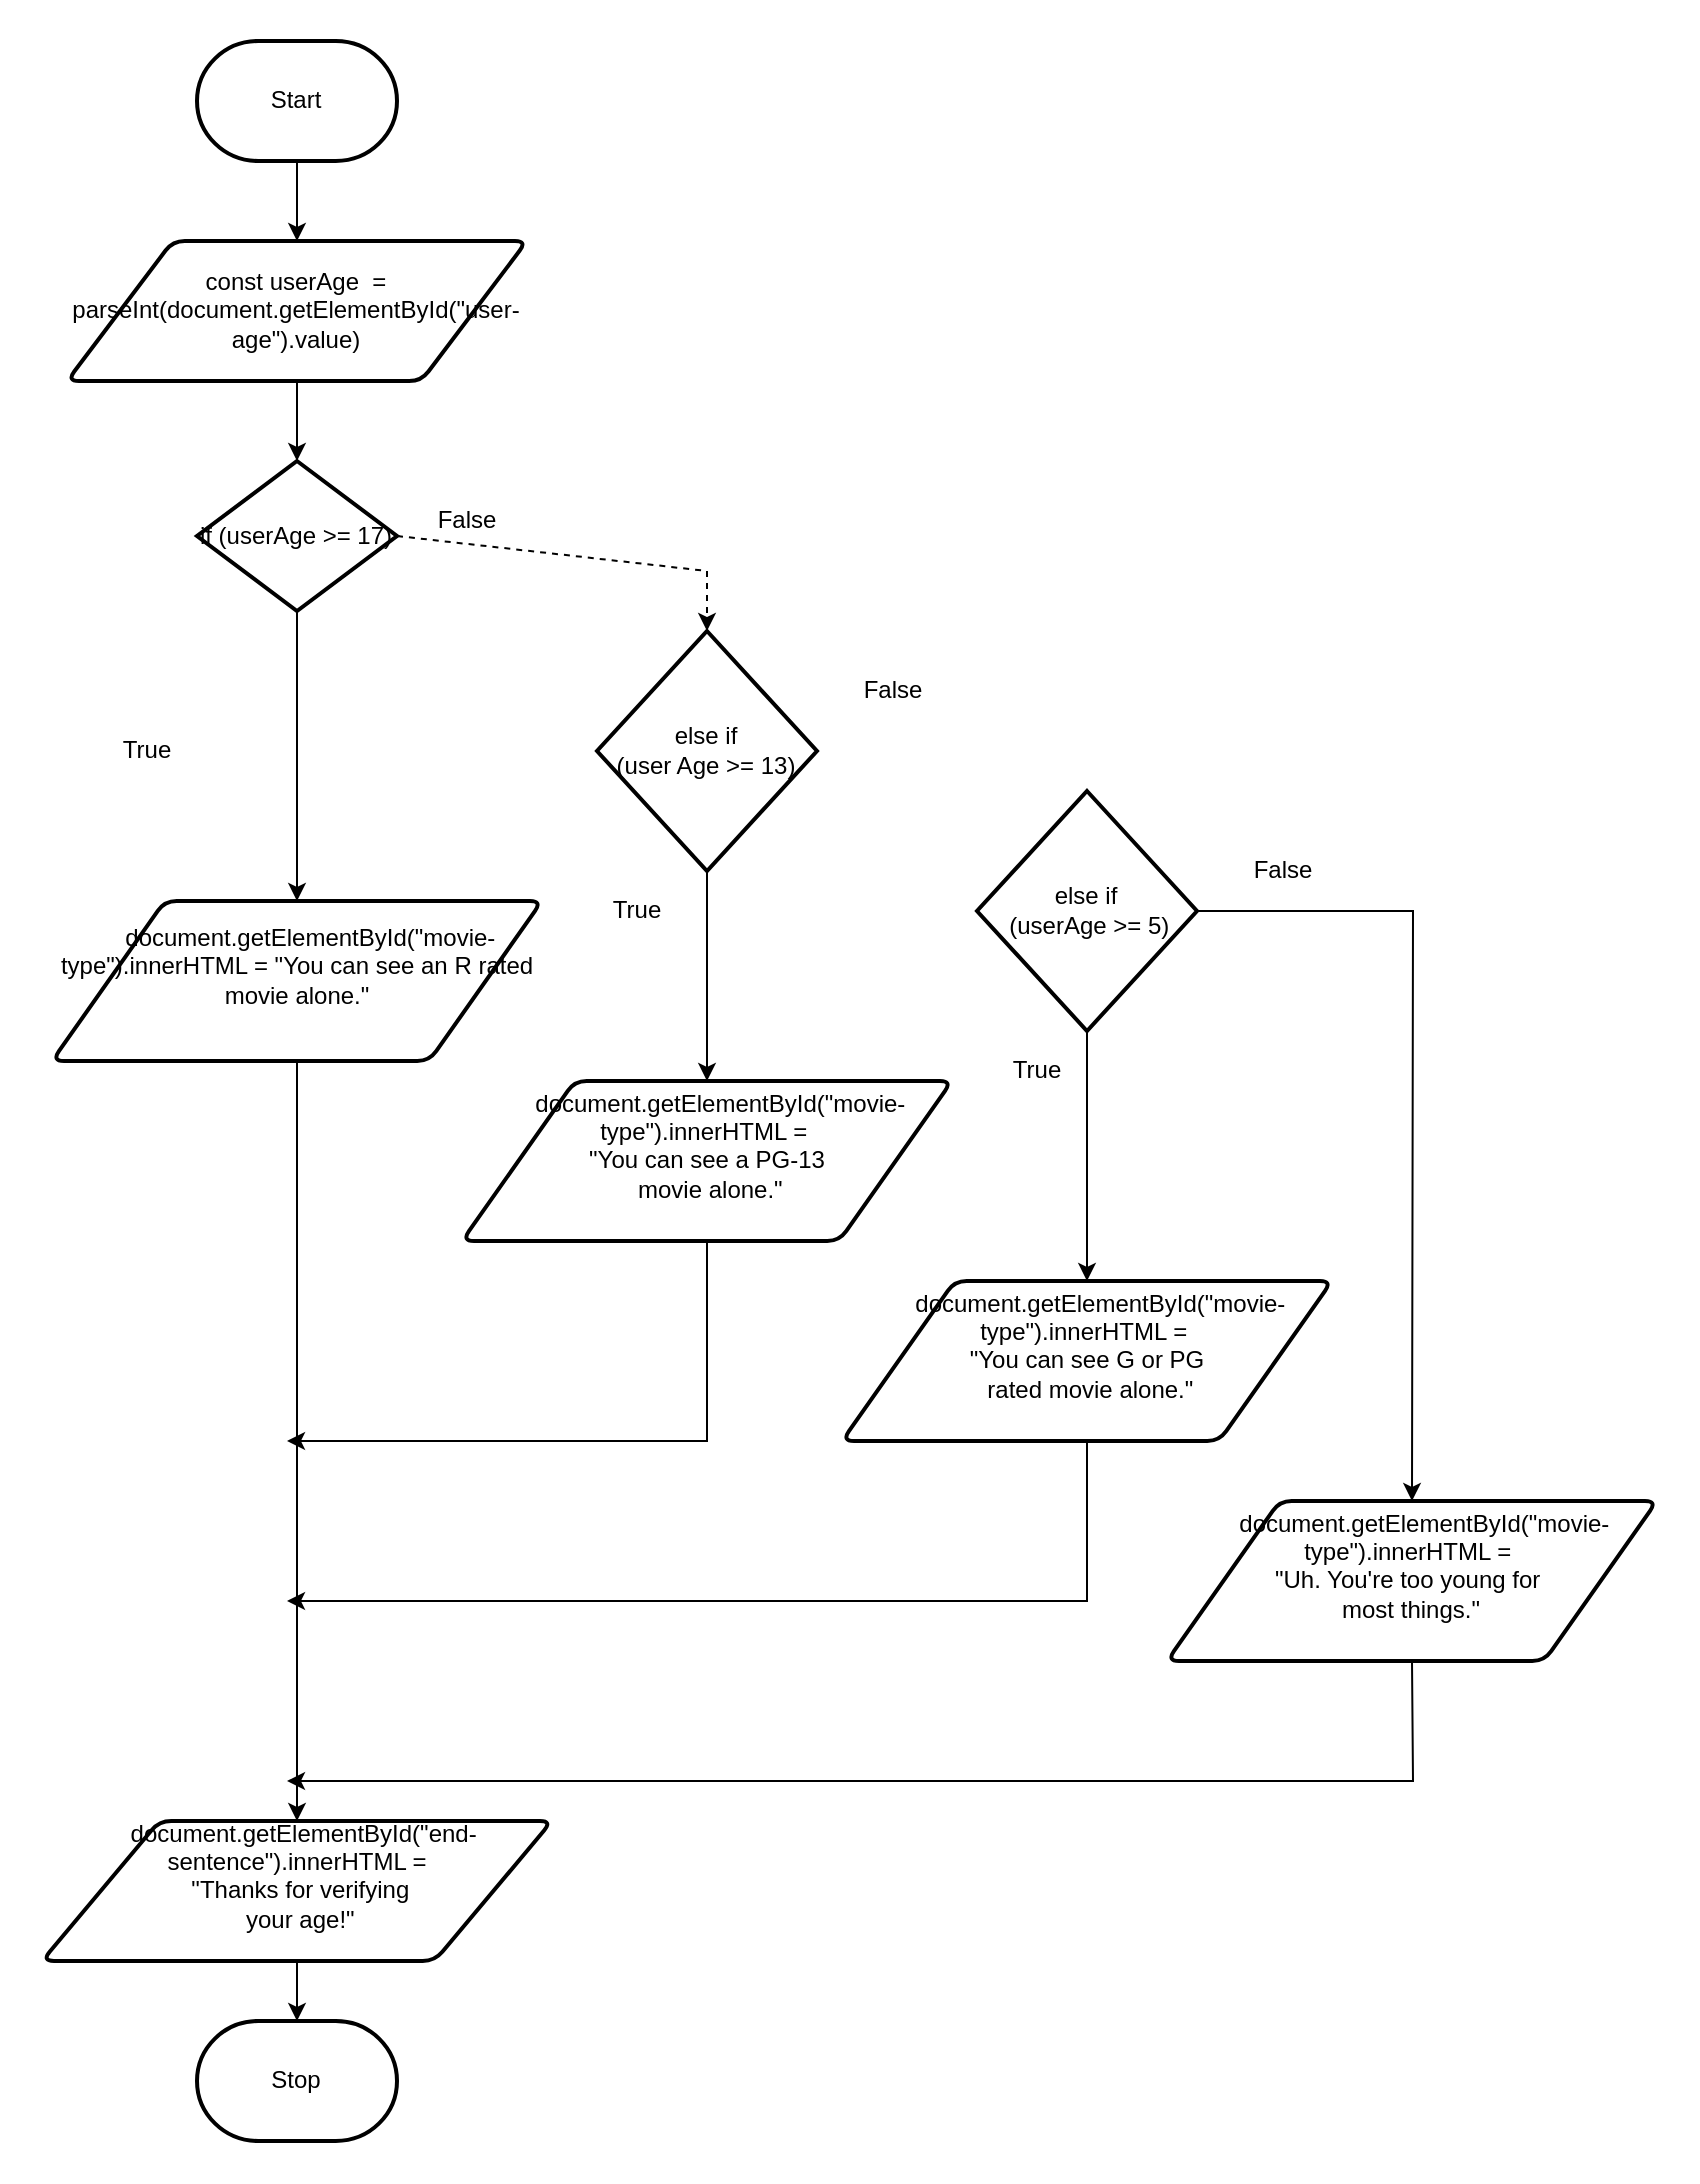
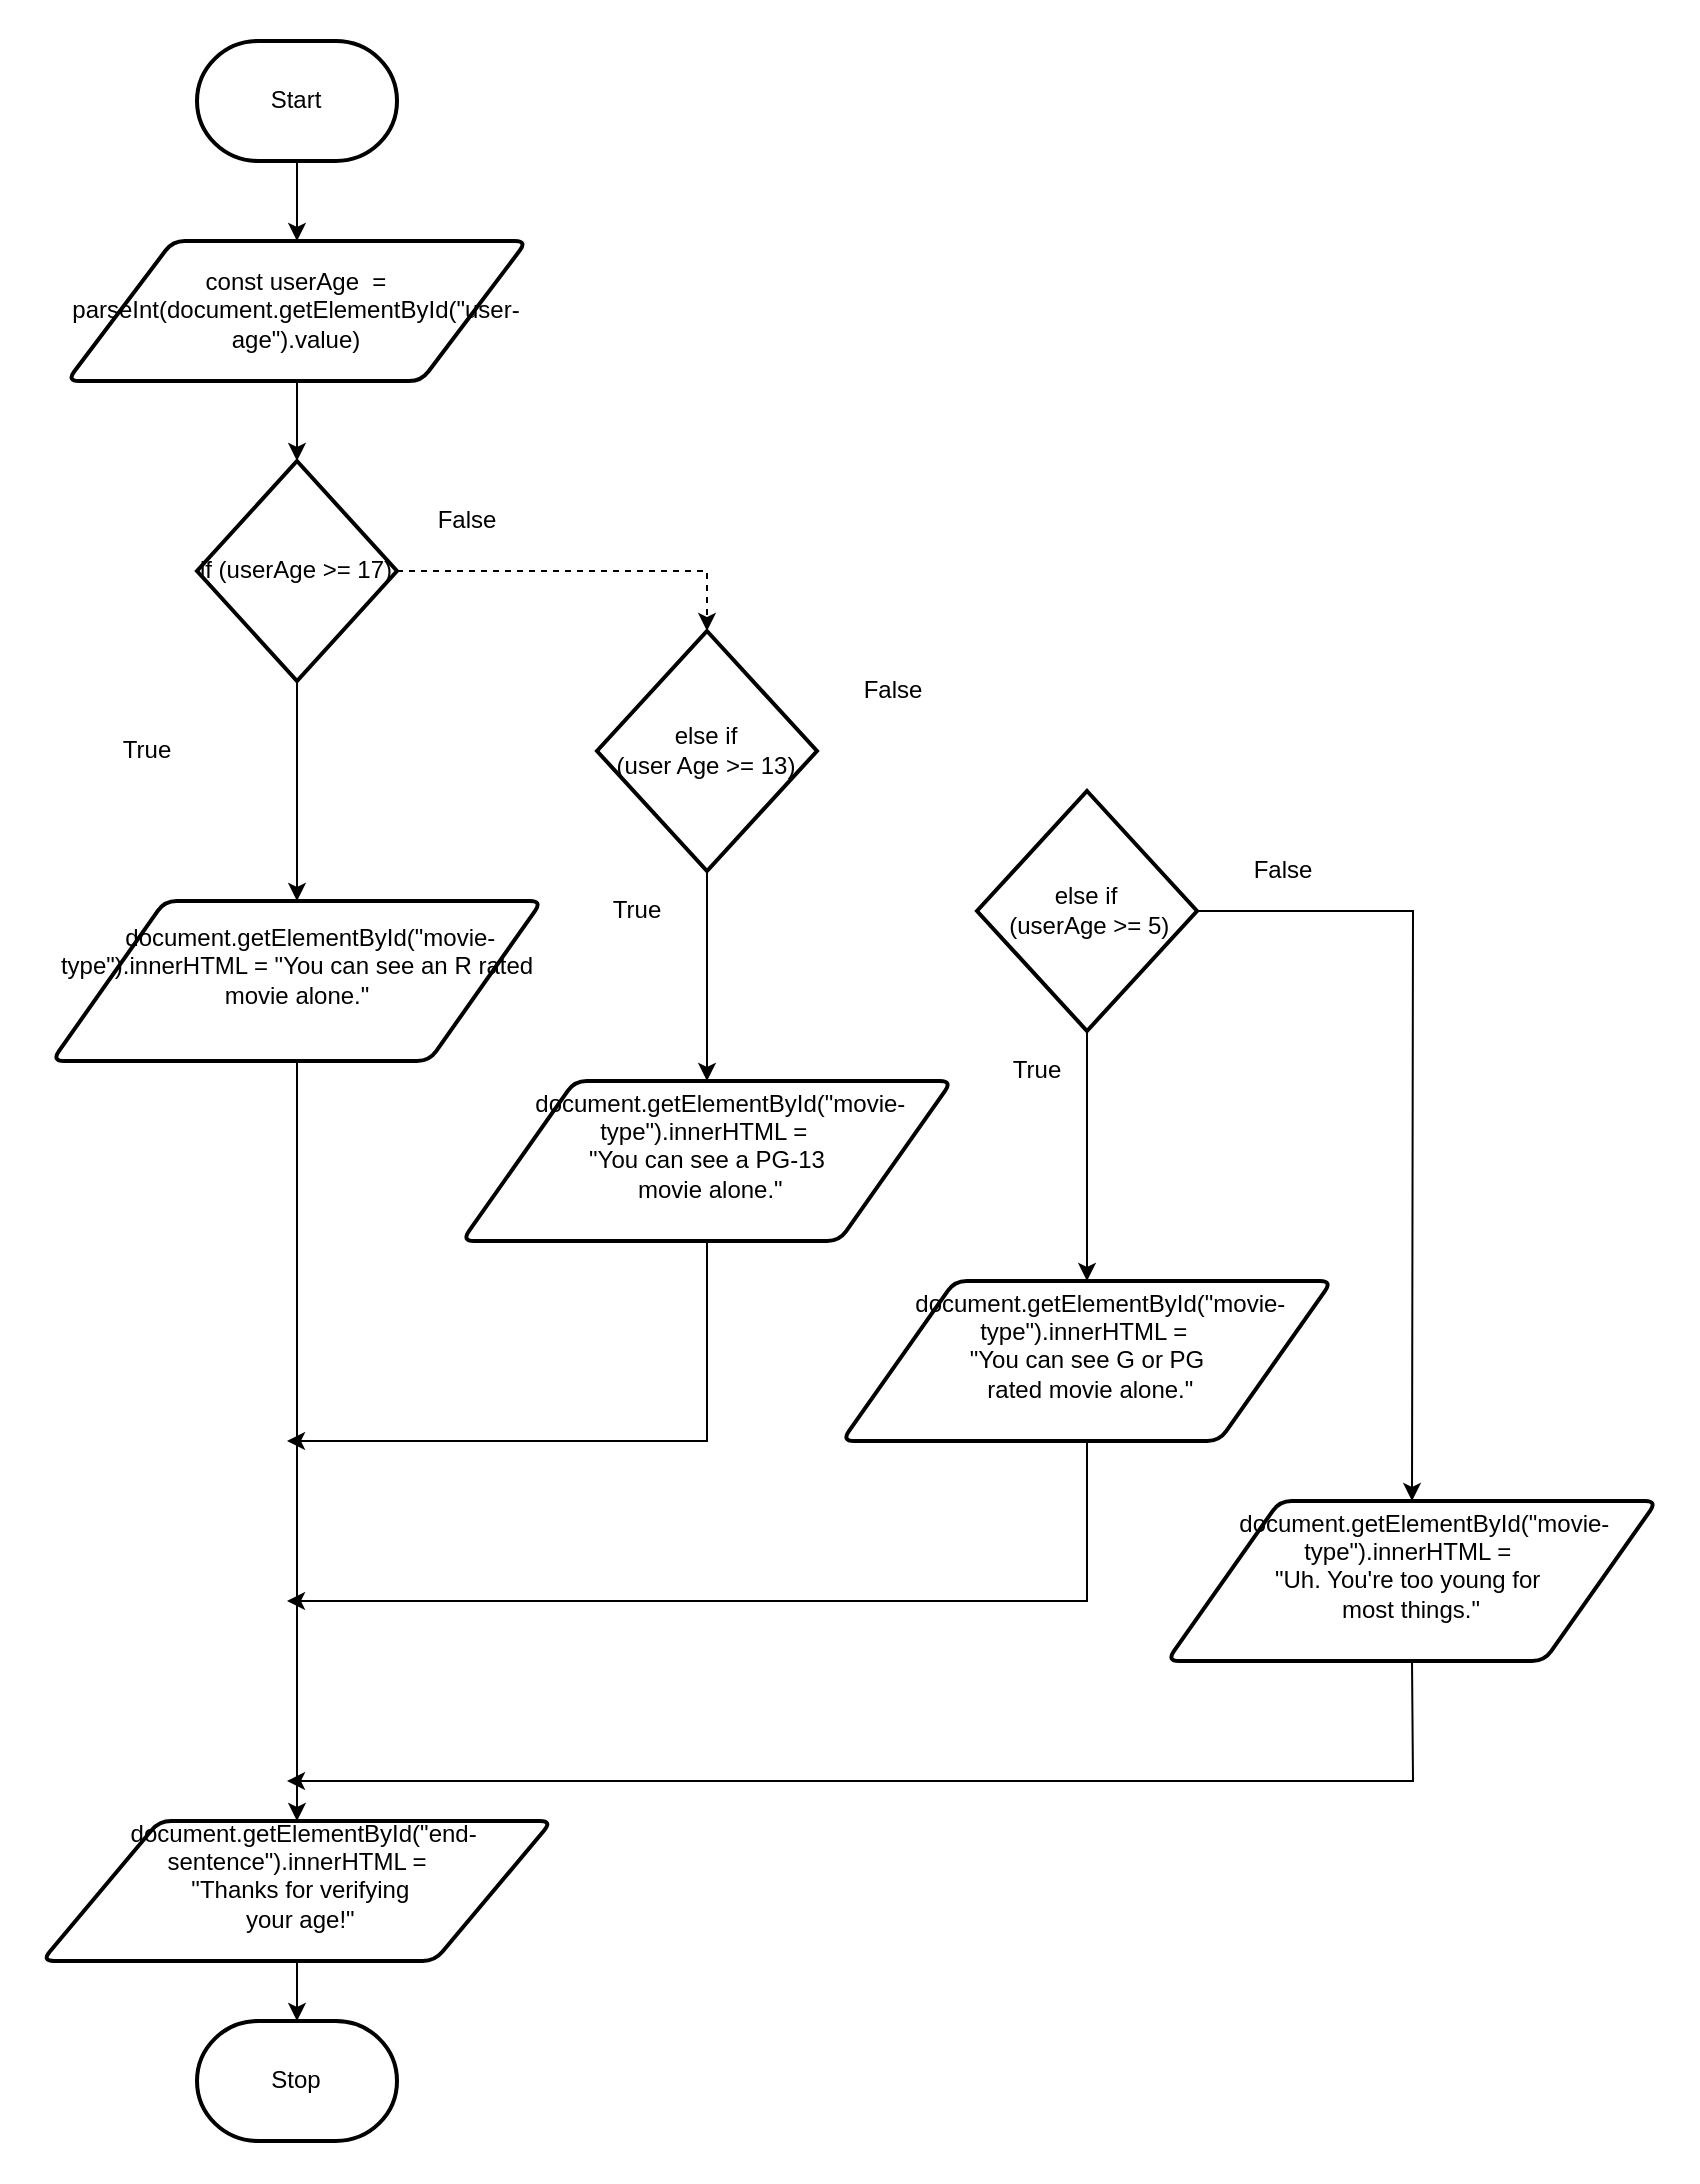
node "if (userAge >= 17)": size 200x150 -> 200x220
